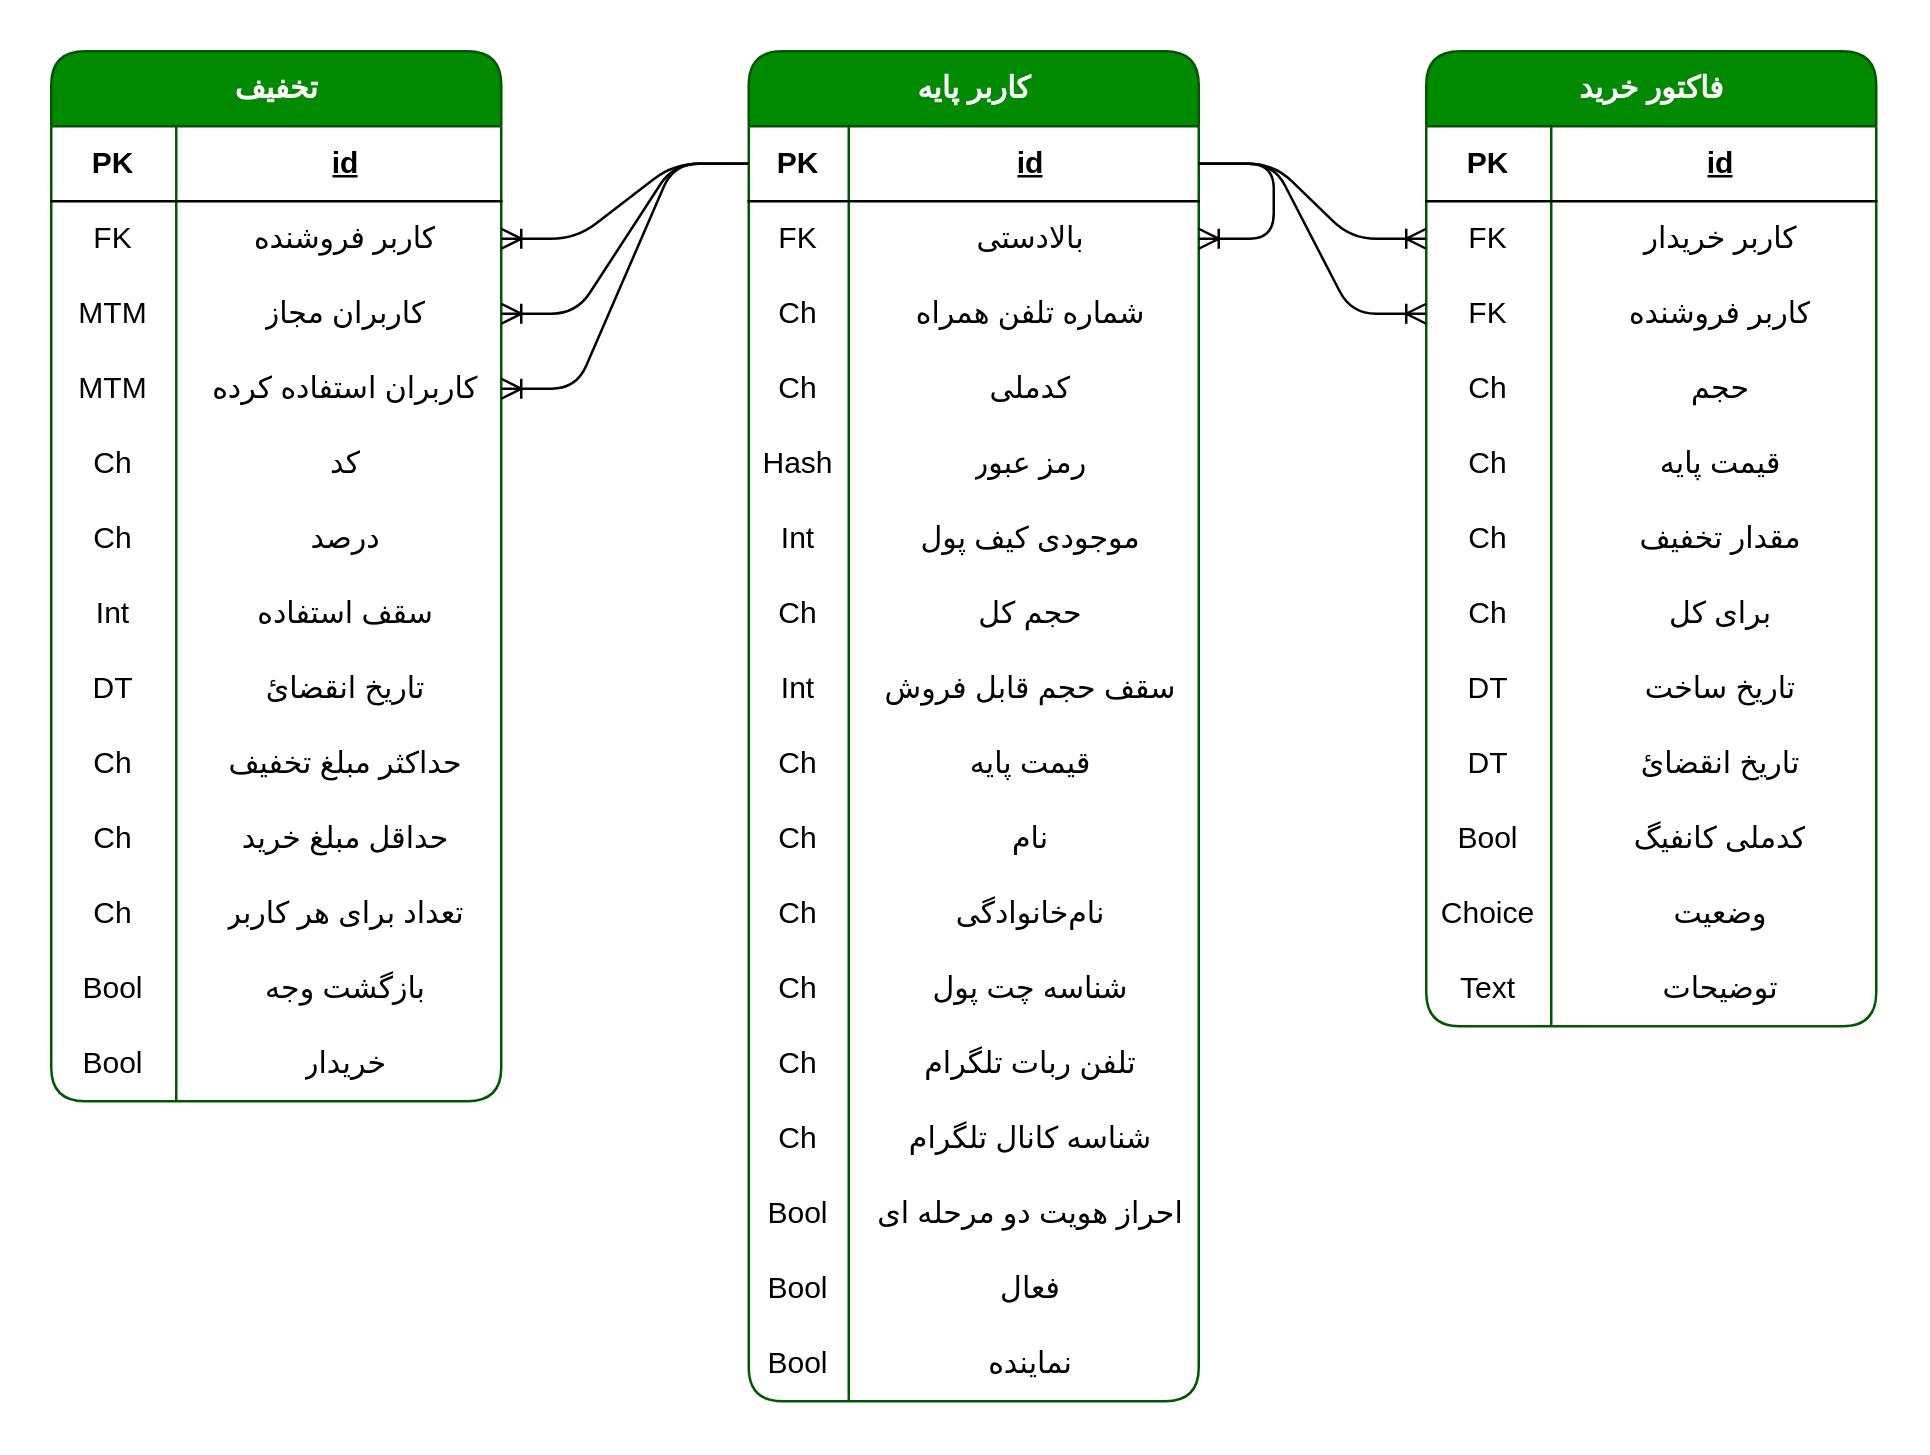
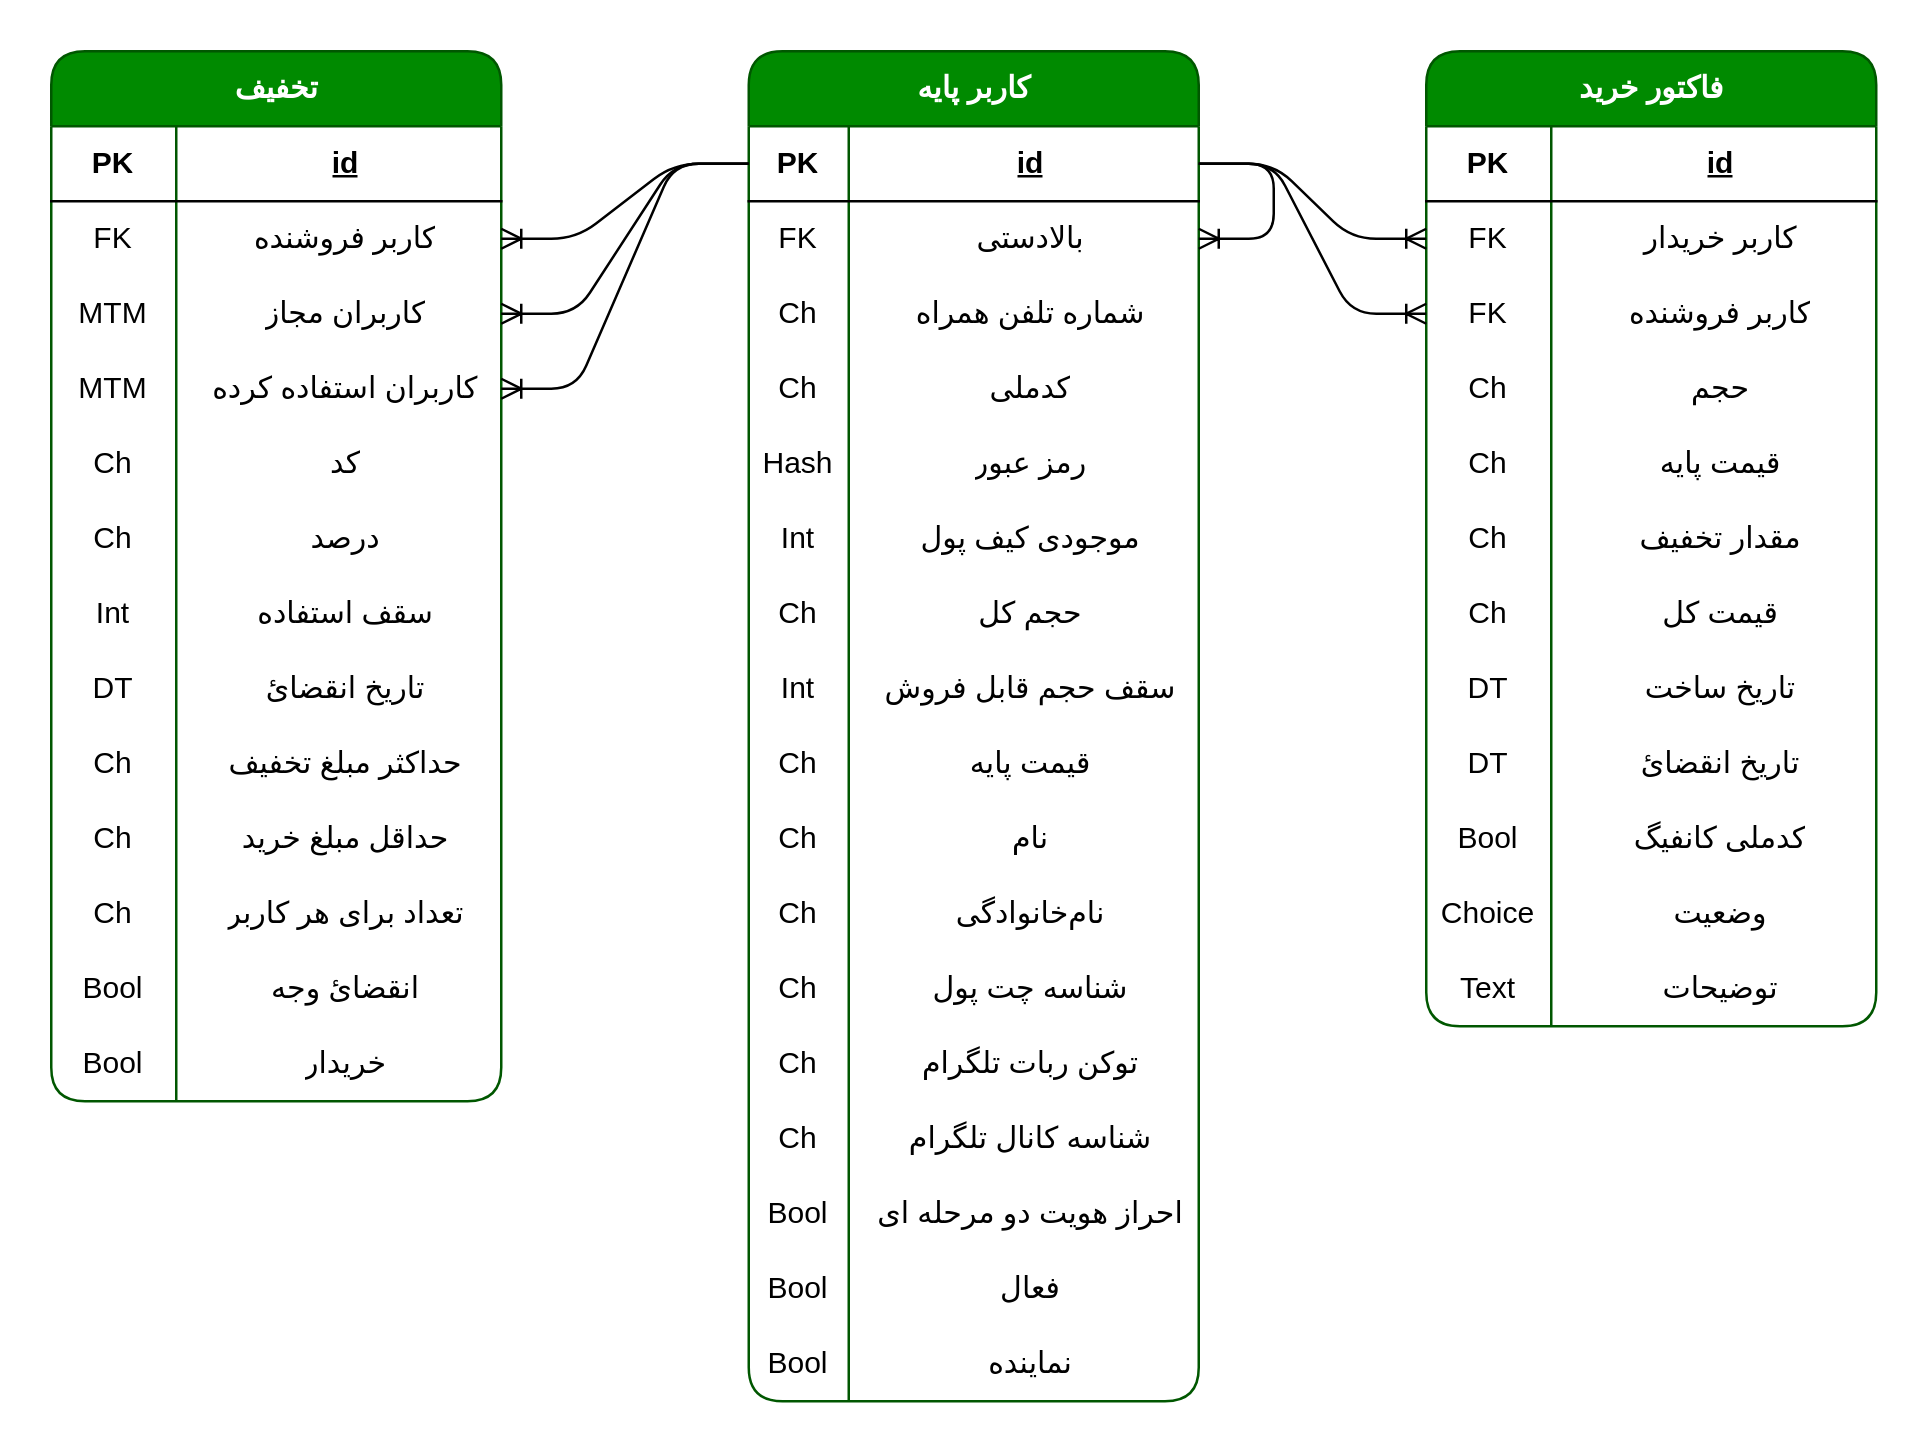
node "برای کل": label "برای کل" -> "قیمت کل"
node "بازگشت وجه": label "بازگشت وجه" -> "انقضائ وجه"
node "تلفن ربات تلگرام": label "تلفن ربات تلگرام" -> "توکن ربات تلگرام"
